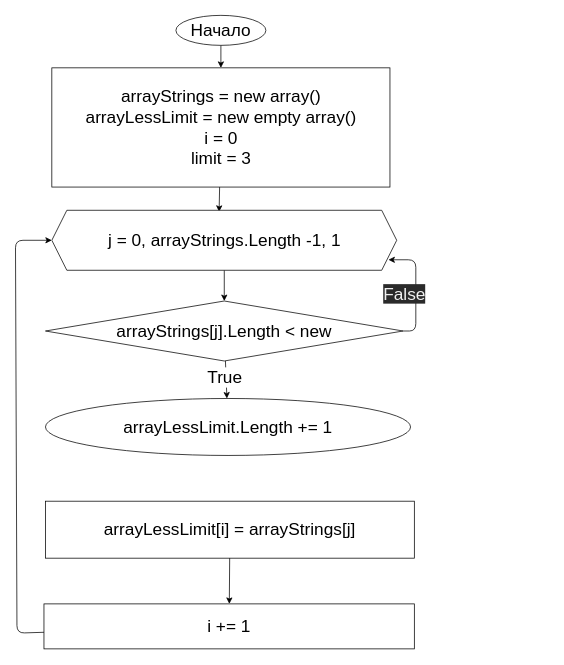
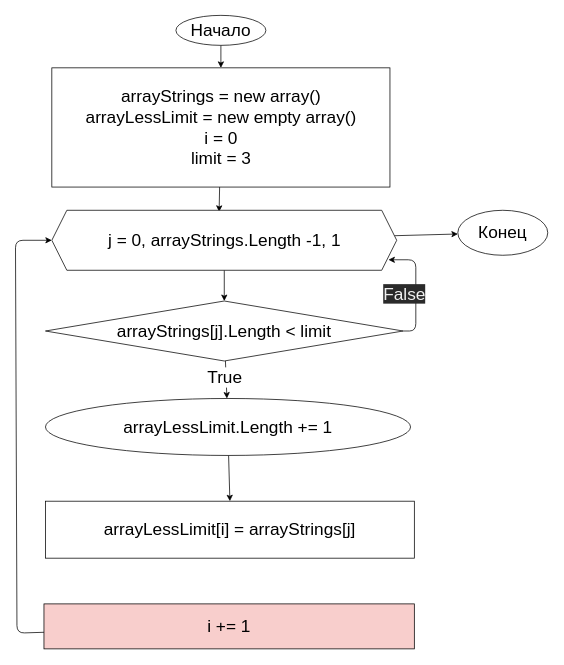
node "Конец": added
edge "j = 0, arrayStrings.Length -1, 1" -> "Конец": added
node "arrayStrings[j].Length < new": label "arrayStrings[j].Length < new" -> "arrayStrings[j].Length < limit"
edge "arrayLessLimit.Length += 1" -> "arrayLessLimit[i] = arrayStrings[j]": added
edge "arrayLessLimit[i] = arrayStrings[j]" -> "i += 1": removed
node "i += 1": fillcolor #ffffff -> #f8cecc
